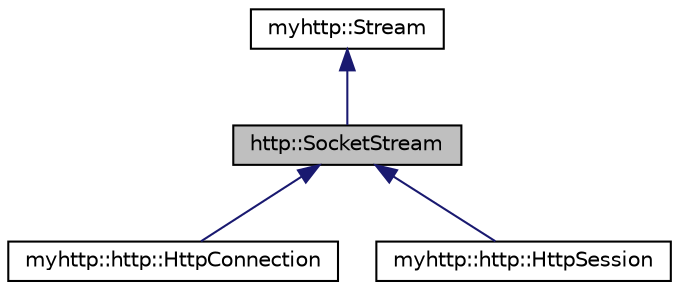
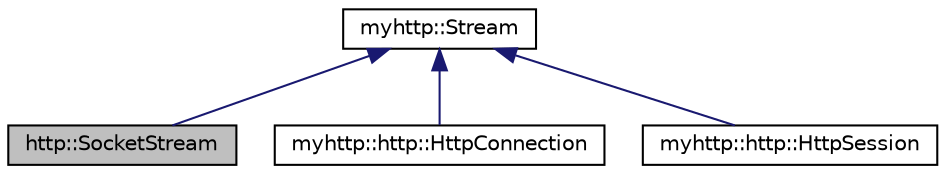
edge "myhttp::http::HttpConnection" -> "http::SocketStream": now "myhttp::http::HttpConnection" -> "myhttp::Stream"
edge "myhttp::http::HttpSession" -> "http::SocketStream": now "myhttp::http::HttpSession" -> "myhttp::Stream"
